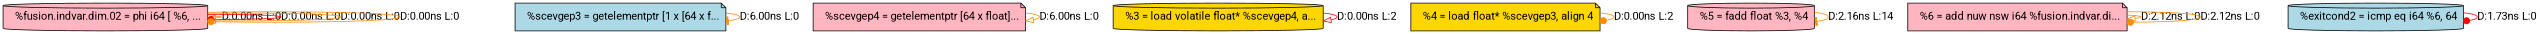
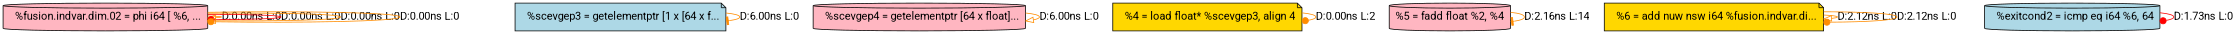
node "%scevgep4 = getelementptr [64 x float]...": shape note -> cylinder
node "%3 = load volatile float* %scevgep4, a...": removed
node "%5 = fadd float %3, %4": label "%5 = fadd float %3, %4" -> "%5 = fadd float %2, %4"
node "%6 = add nuw nsw i64 %fusion.indvar.di...": fillcolor lightpink -> gold
